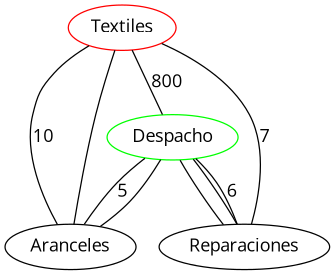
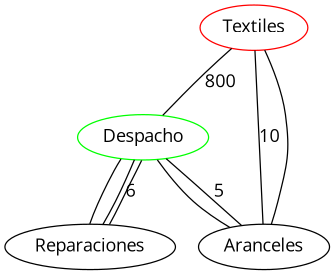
edge "Textiles" -- "Reparaciones": removed, label "7"
